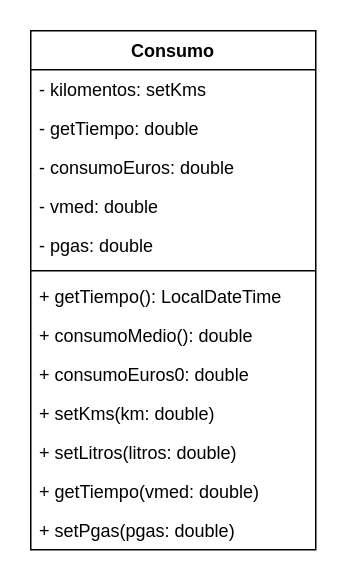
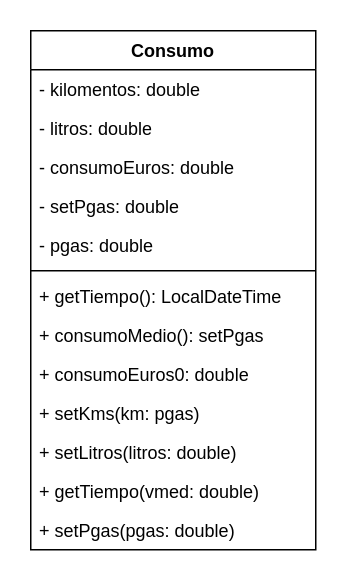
node "- kilomentos: setKms": label "- kilomentos: setKms" -> "- kilomentos: double"
node "- getTiempo: double": label "- getTiempo: double" -> "- litros: double"
node "- vmed: double": label "- vmed: double" -> "- setPgas: double"
node "+ consumoMedio(): double": label "+ consumoMedio(): double" -> "+ consumoMedio(): setPgas"
node "+ setKms(km: double)": label "+ setKms(km: double)" -> "+ setKms(km: pgas)"
